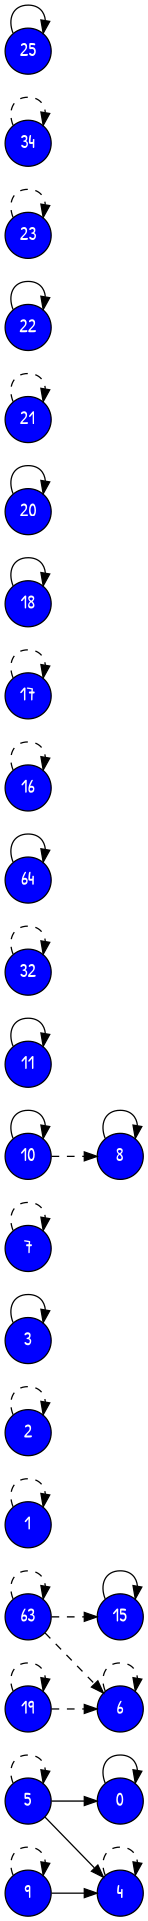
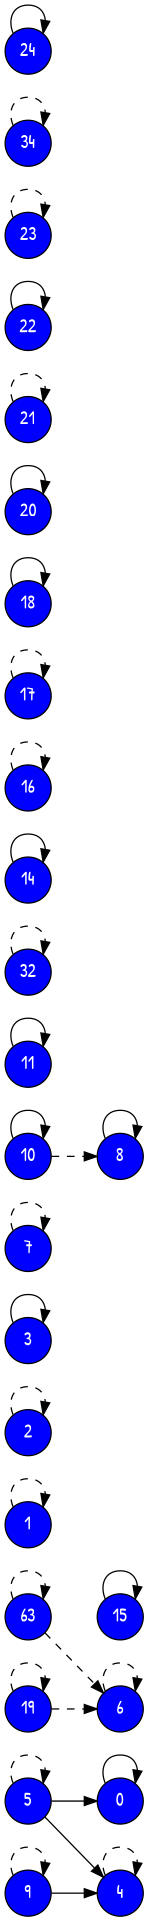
node "25": label "25" -> "24"
node "64": label "64" -> "14"
edge "63" -> "15": removed
